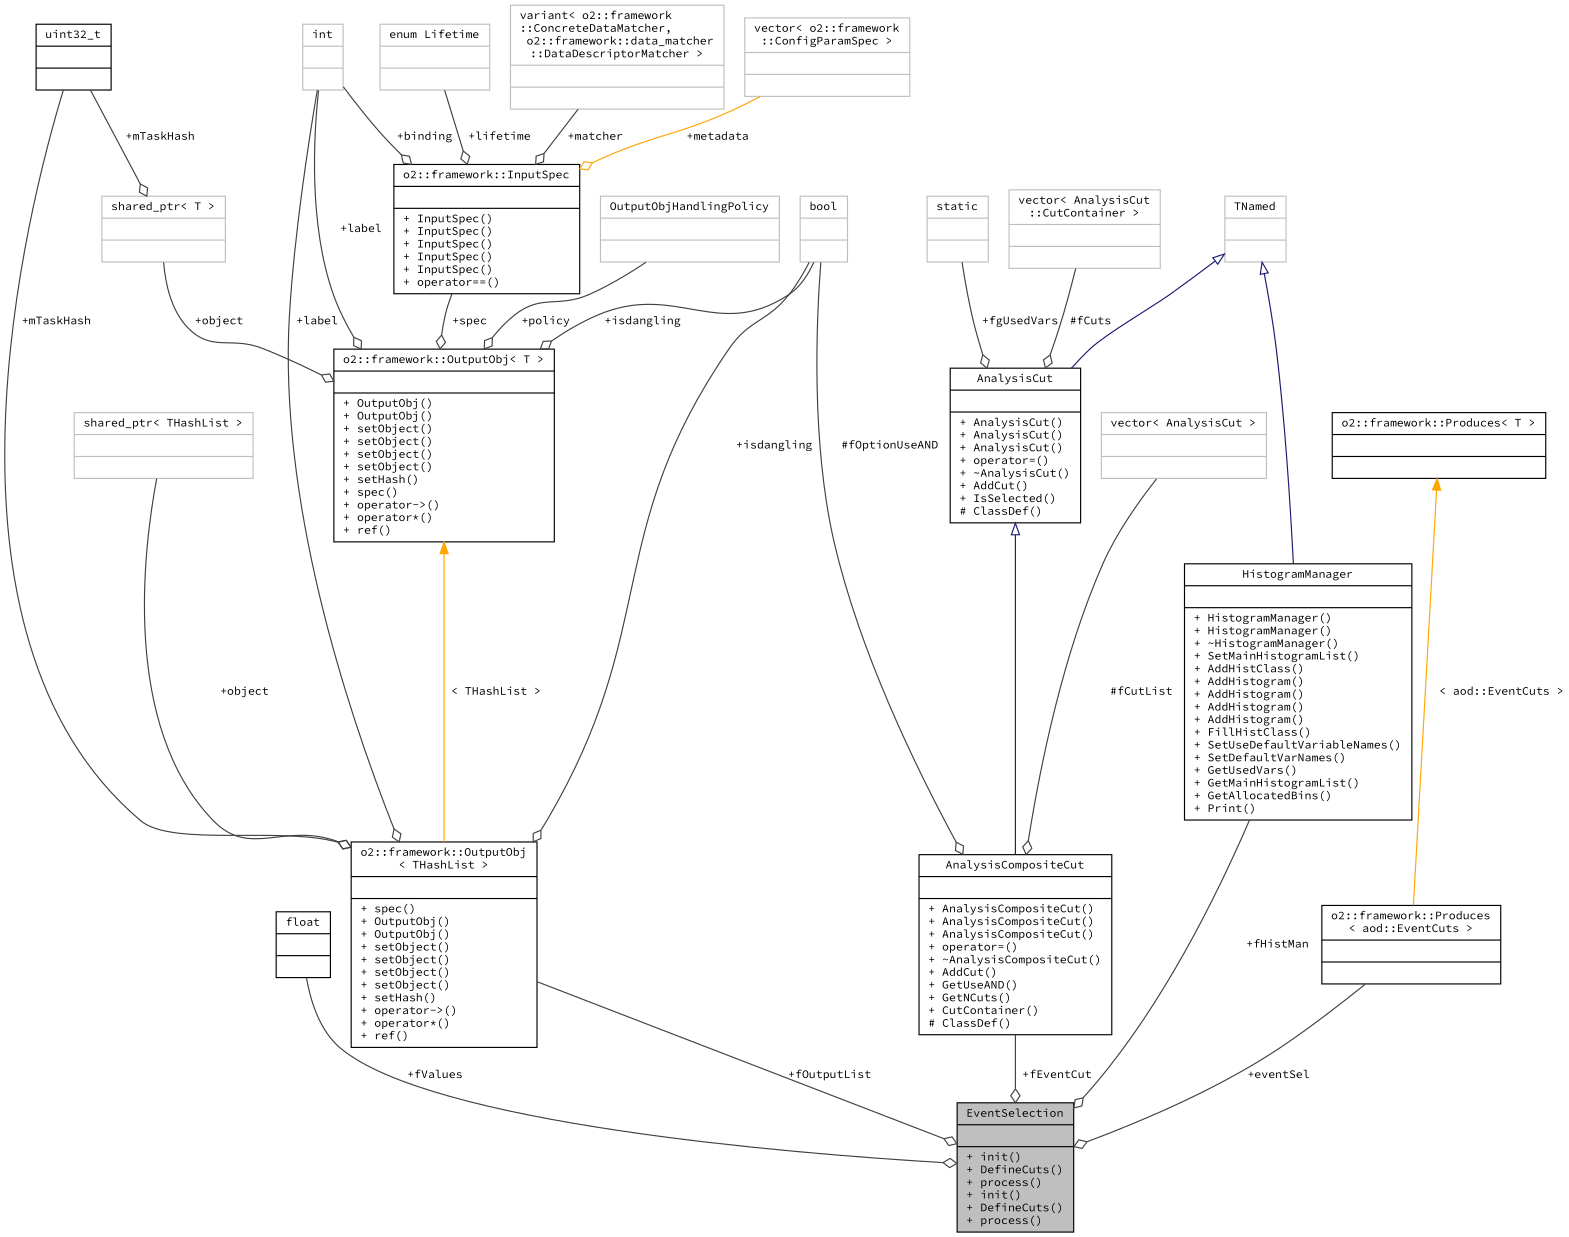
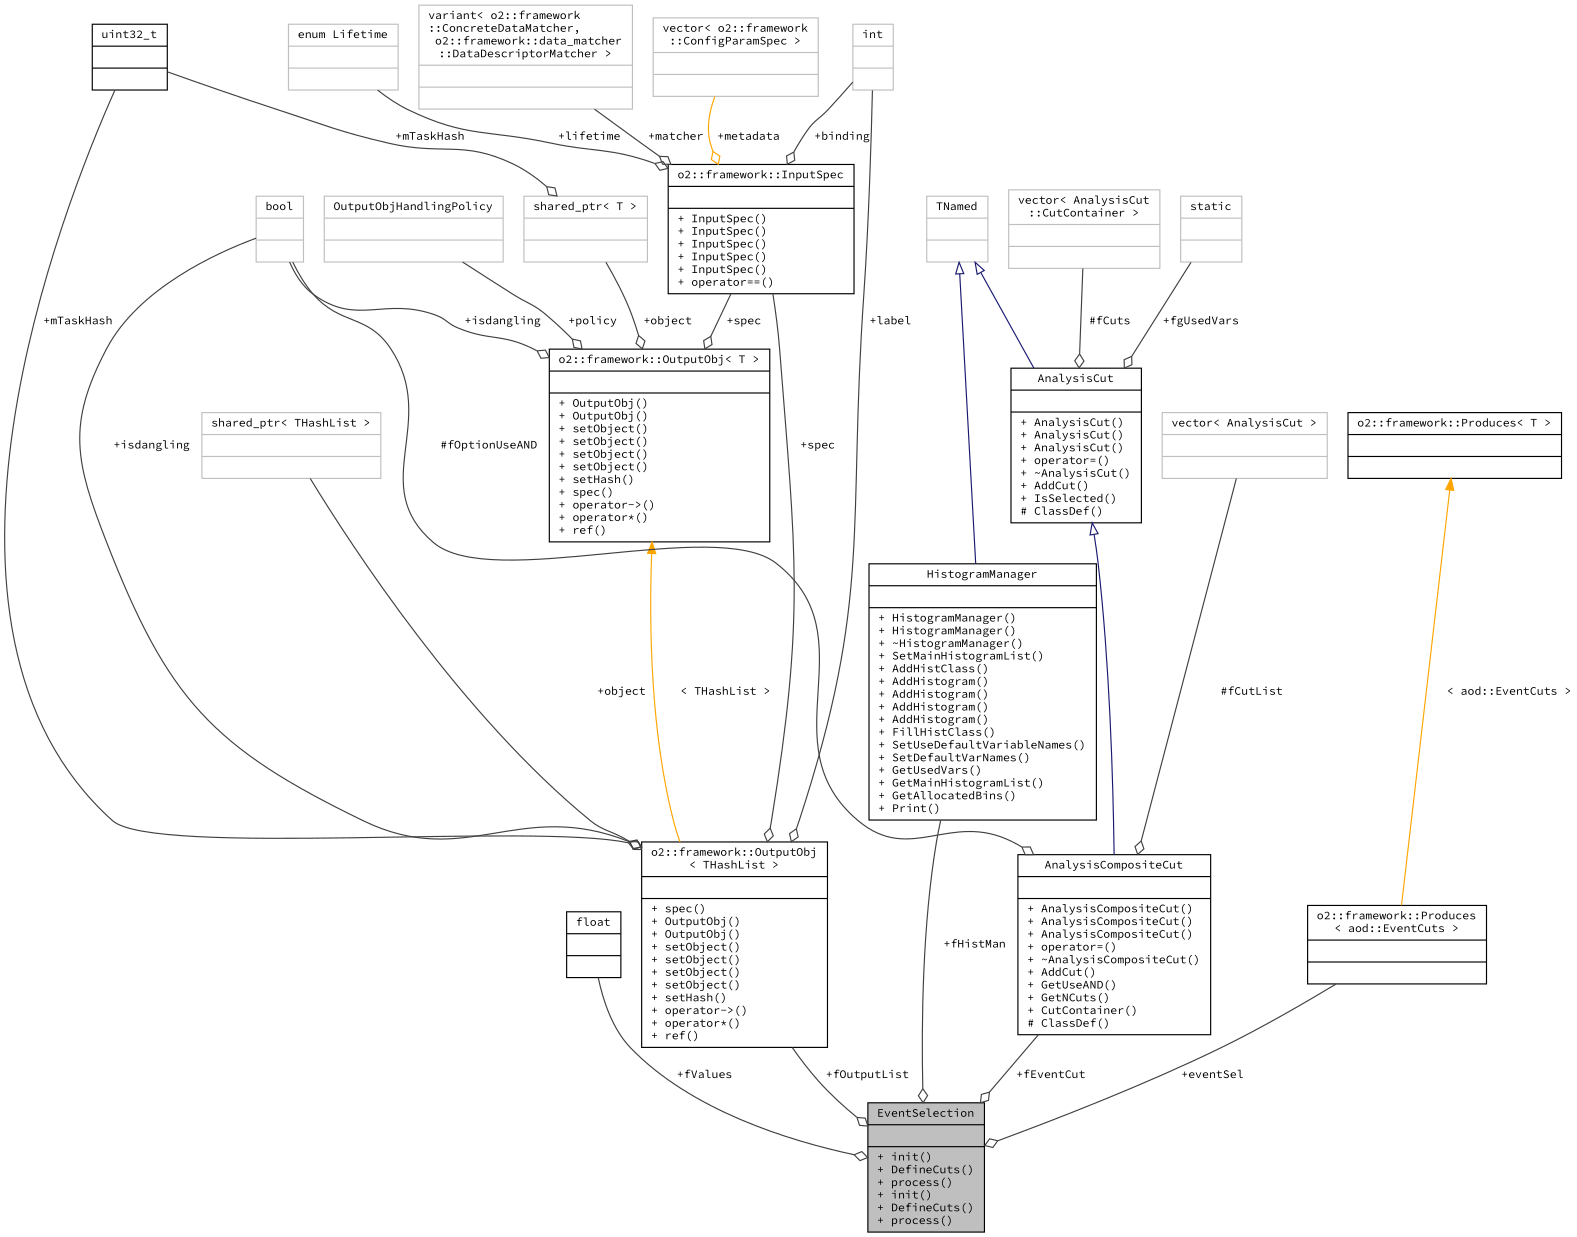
edge "int" -> "o2::framework::OutputObj< T >": removed, label "+label"
edge "o2::framework::InputSpec" -> "o2::framework::OutputObj": added, label "+spec"
